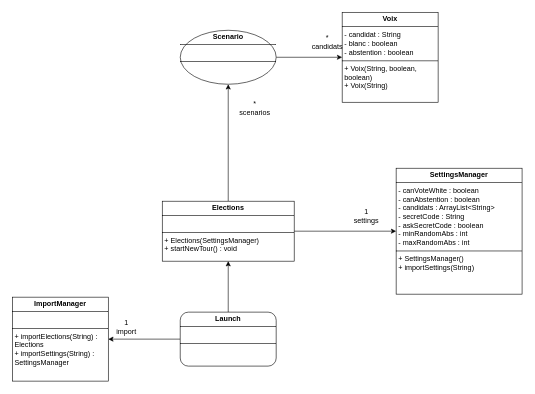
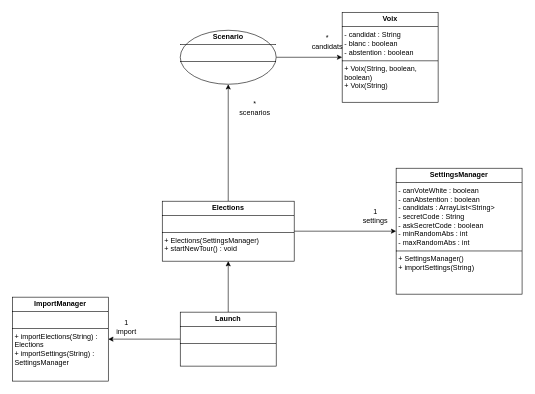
node "1 settings": moved (366, 216) -> (375, 216)
node "Launch": shape rounded rectangle -> rectangle
